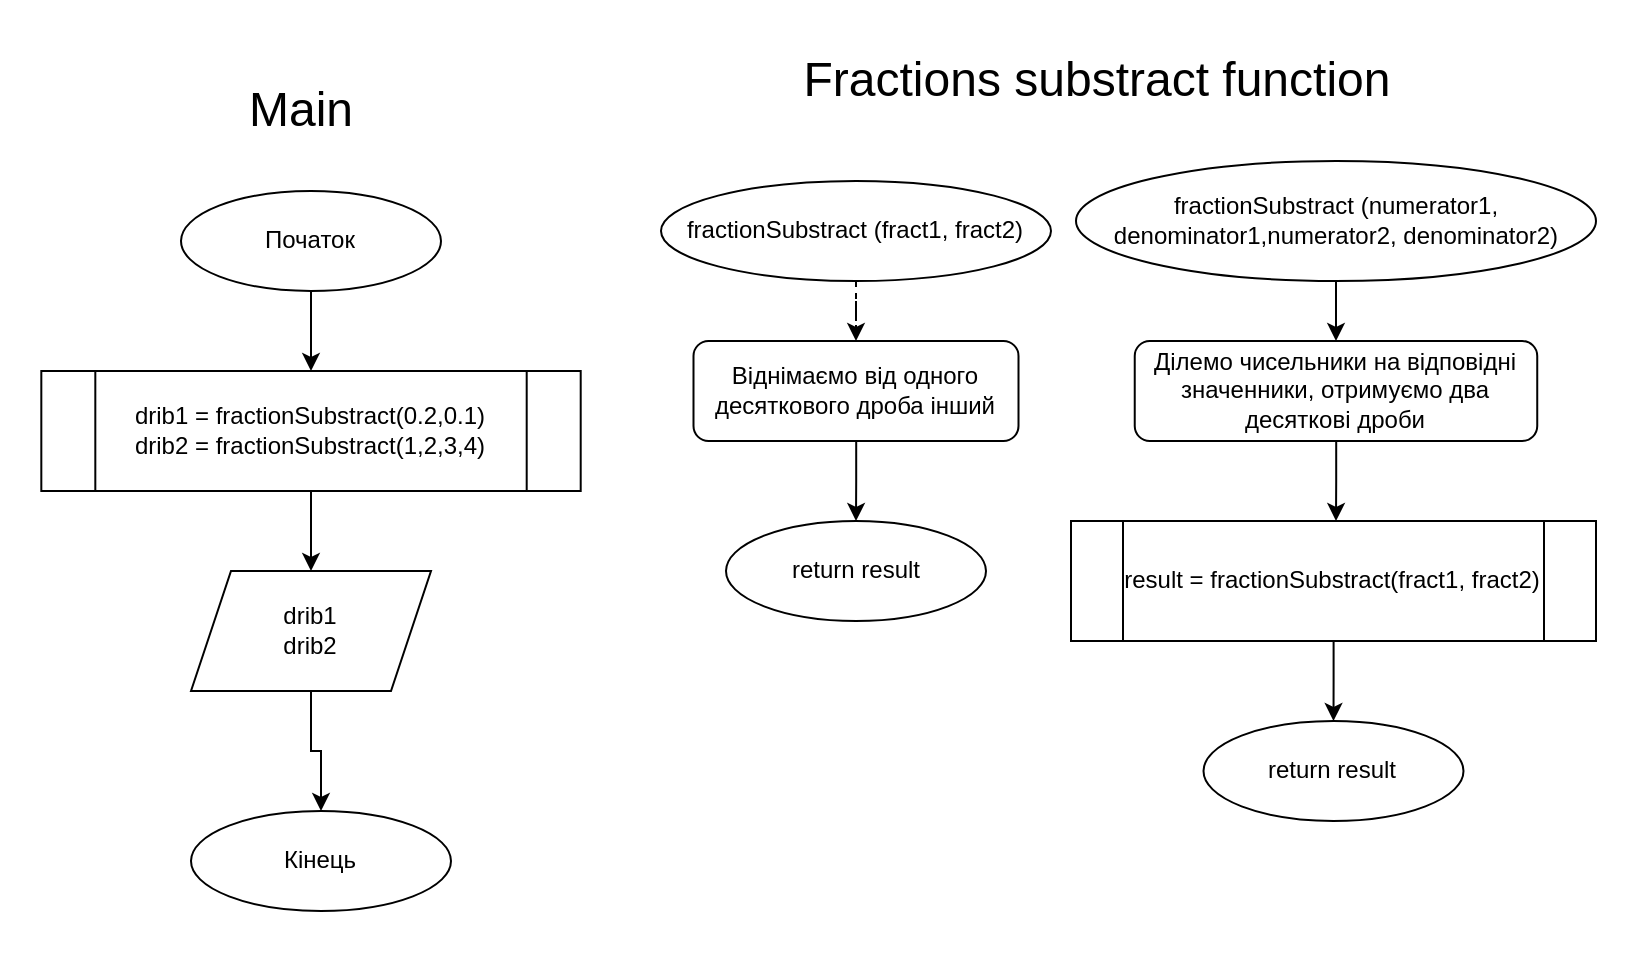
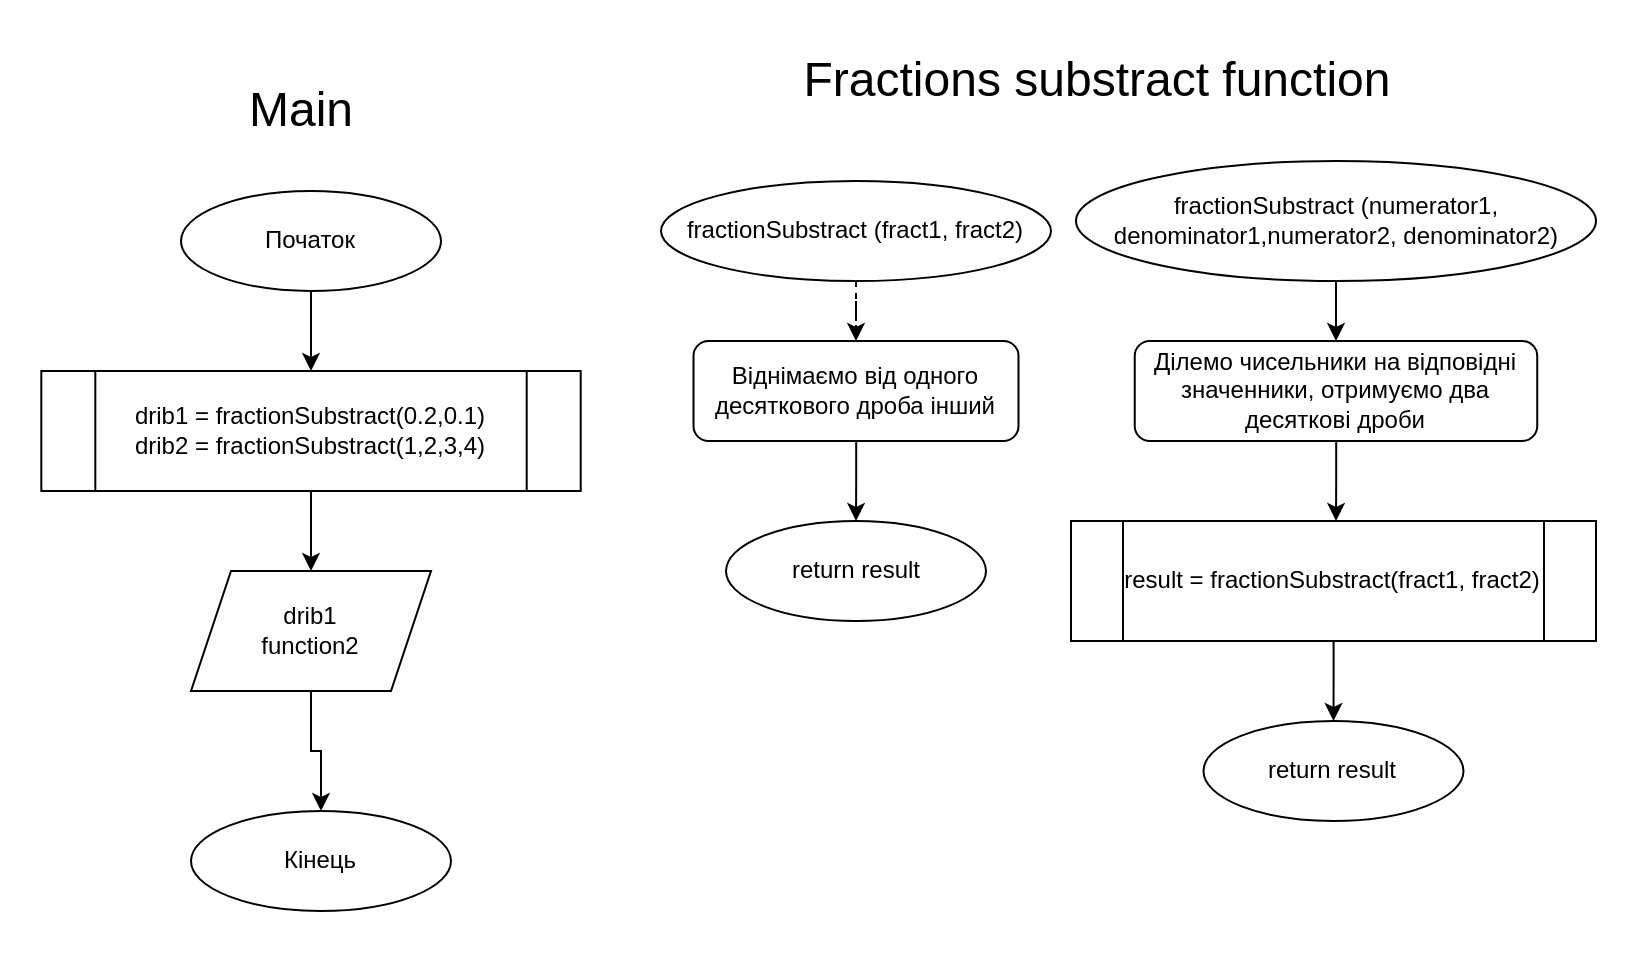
node "drib1 drib2": label "drib1 drib2" -> "drib1 function2"
